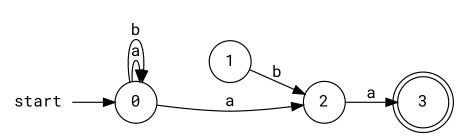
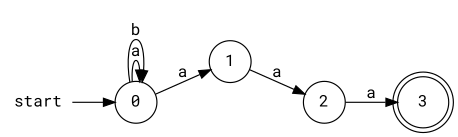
edge "1" -> "2": label "b" -> "a"
edge "0" -> "2": now "0" -> "1"
